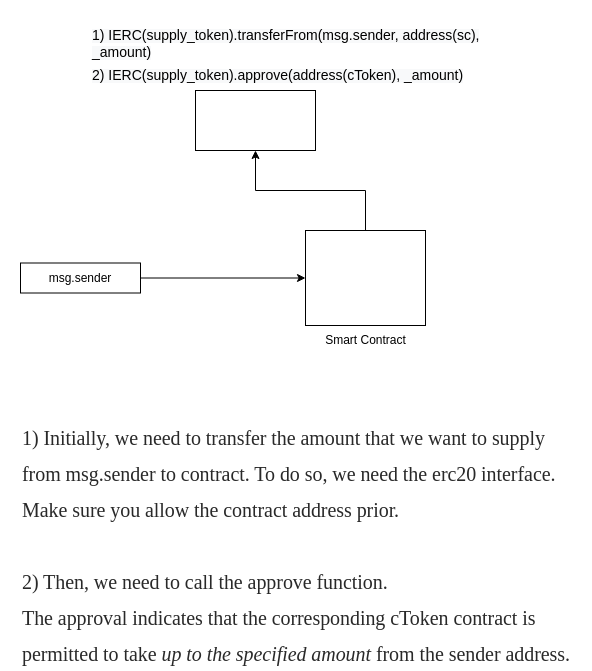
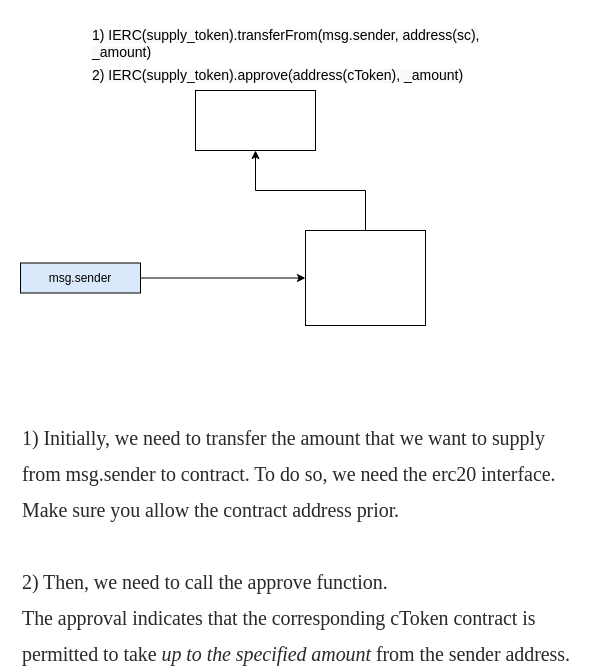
node "msg.sender": fillcolor #ffffff -> #dae8fc
node "Smart Contract": removed
